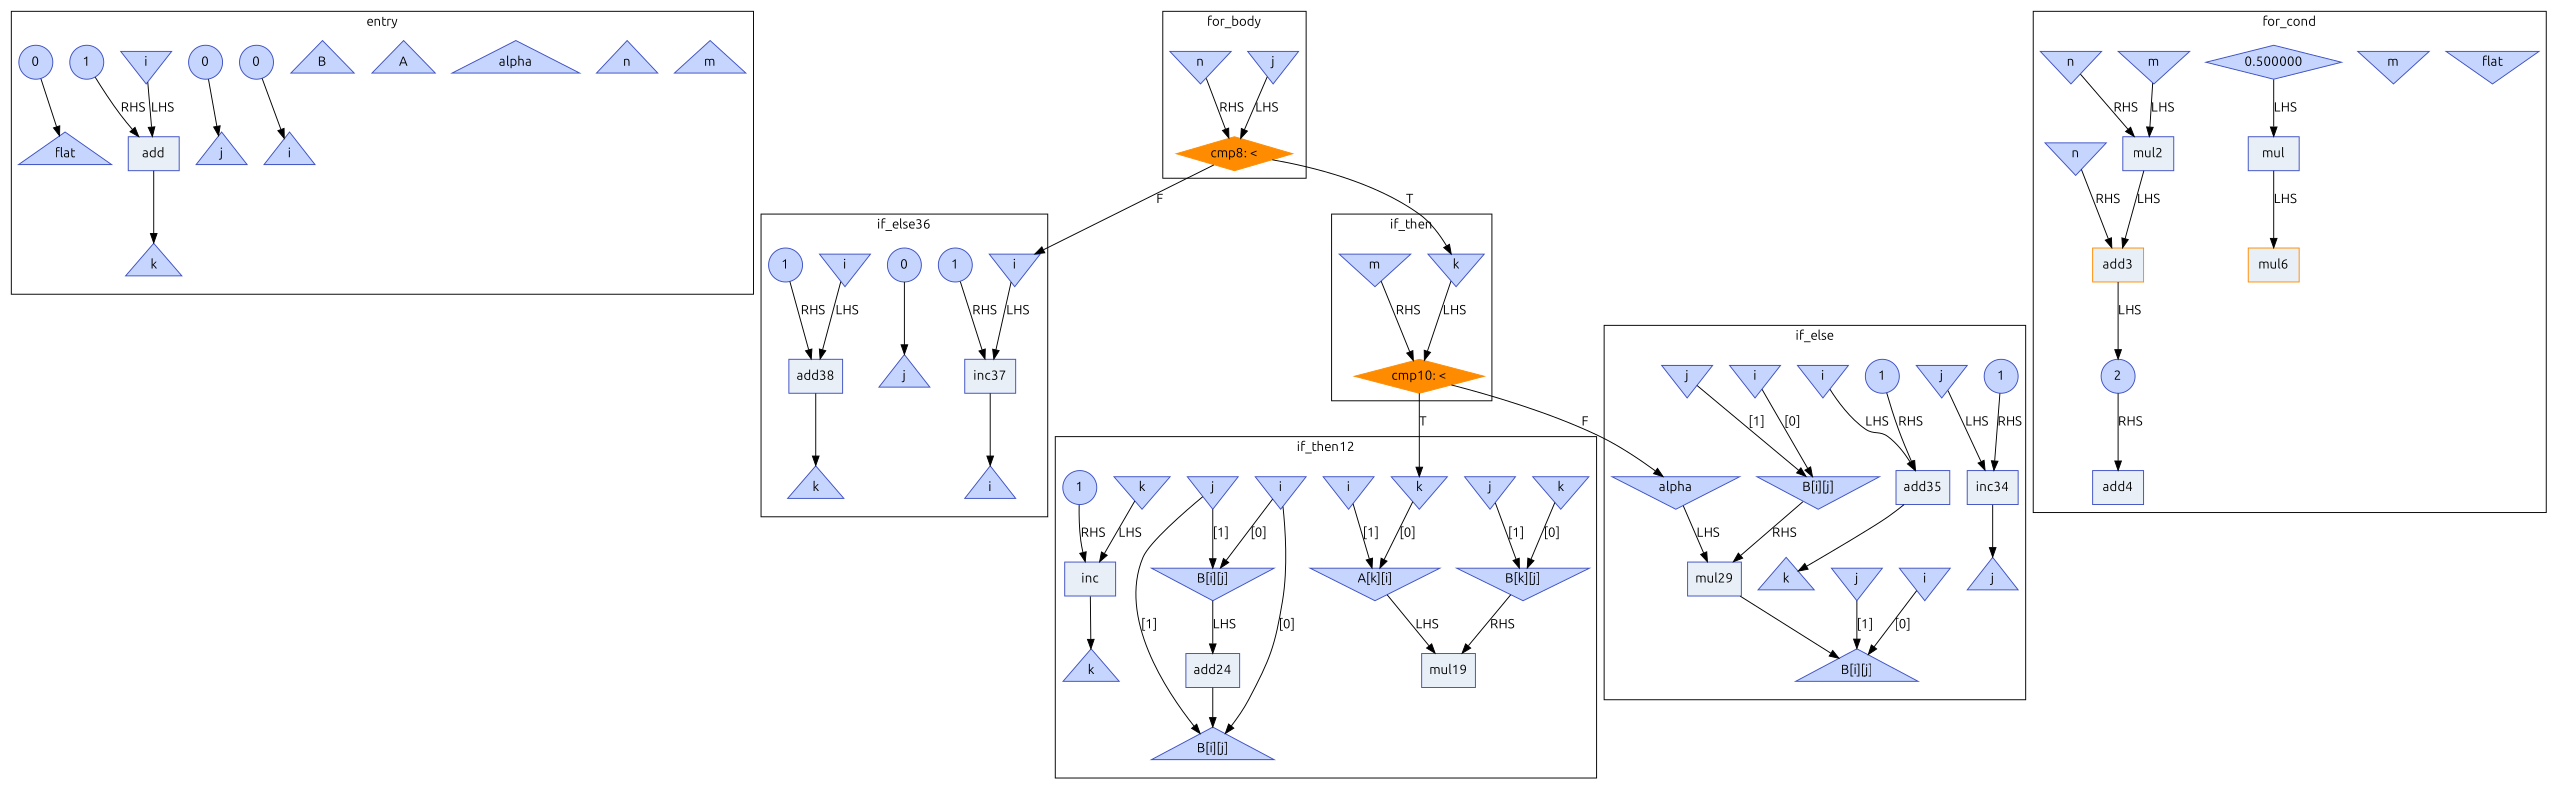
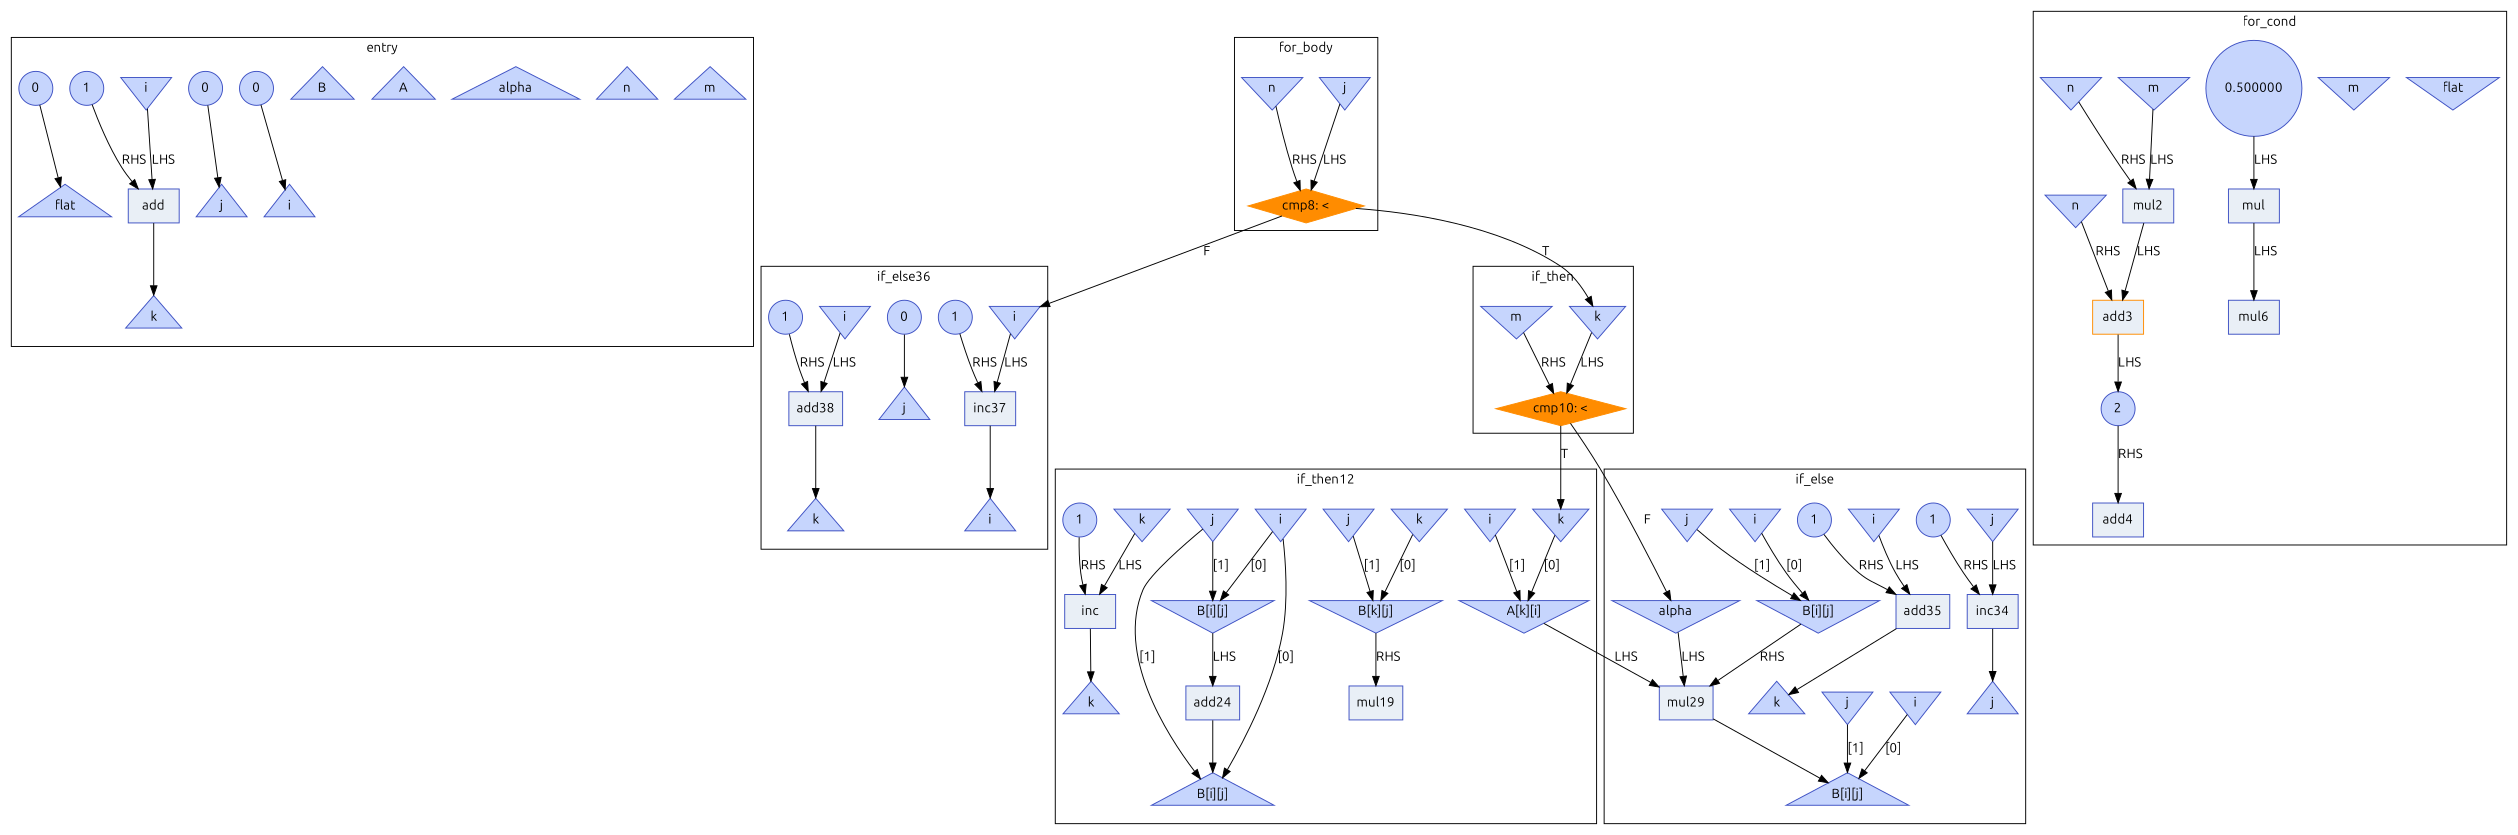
node "0.500000": shape diamond -> circle
node "mul6": color darkorange -> #3d50c3ff
edge "A[k][i]" -> "mul19": now "A[k][i]" -> "mul29"
